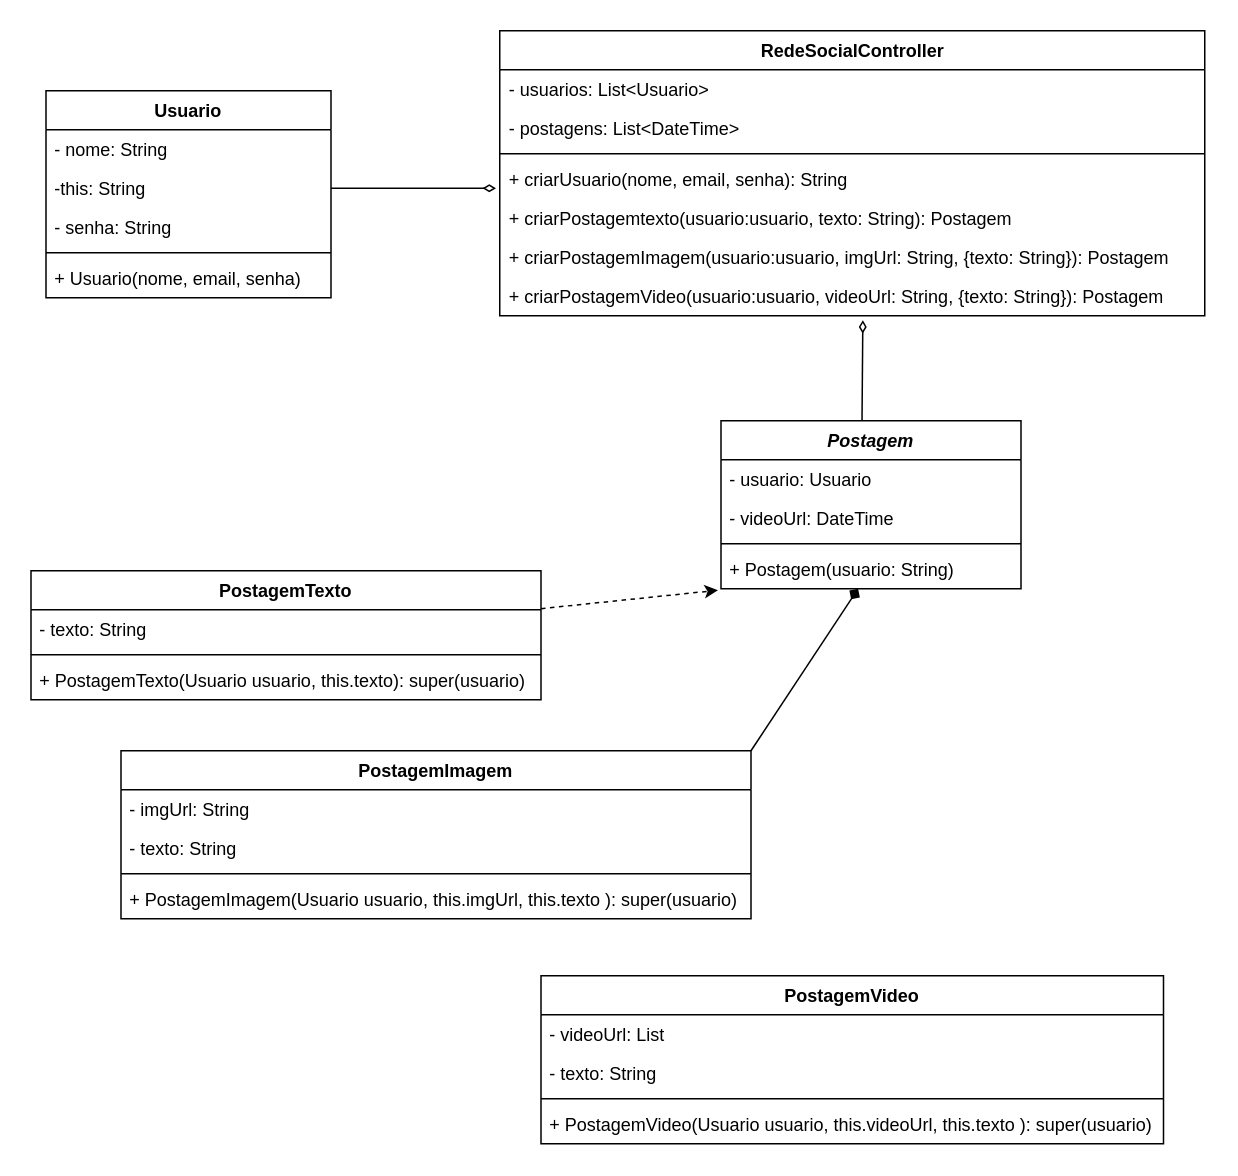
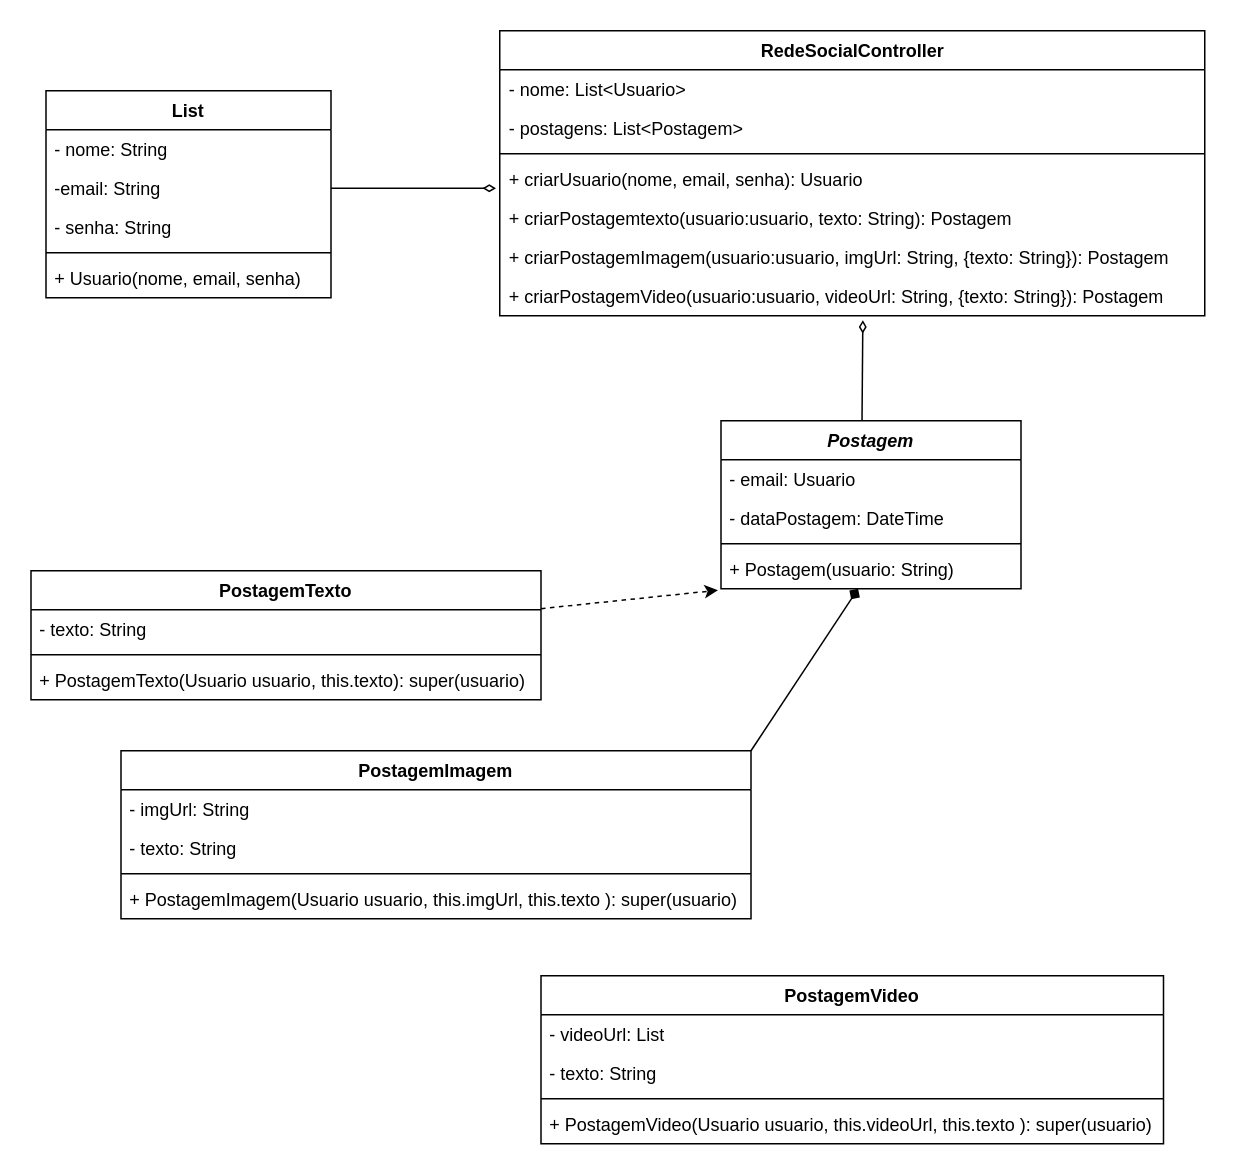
node "- usuarios: List<Usuario>": label "- usuarios: List<Usuario>" -> "- nome: List<Usuario>"
node "Usuario": label "Usuario" -> "List"
node "- postagens: List<DateTime>": label "- postagens: List<DateTime>" -> "- postagens: List<Postagem>"
node "+ criarUsuario(nome, email, senha): String": label "+ criarUsuario(nome, email, senha): String" -> "+ criarUsuario(nome, email, senha): Usuario"
node "-this: String": label "-this: String" -> "-email: String"
node "- usuario: Usuario": label "- usuario: Usuario" -> "- email: Usuario"
node "- videoUrl: DateTime": label "- videoUrl: DateTime" -> "- dataPostagem: DateTime"
